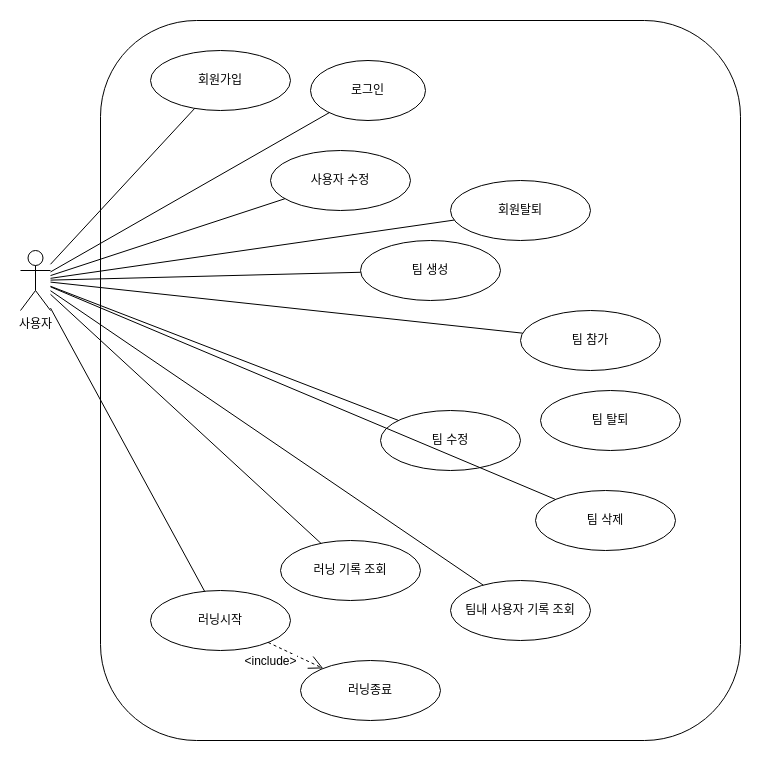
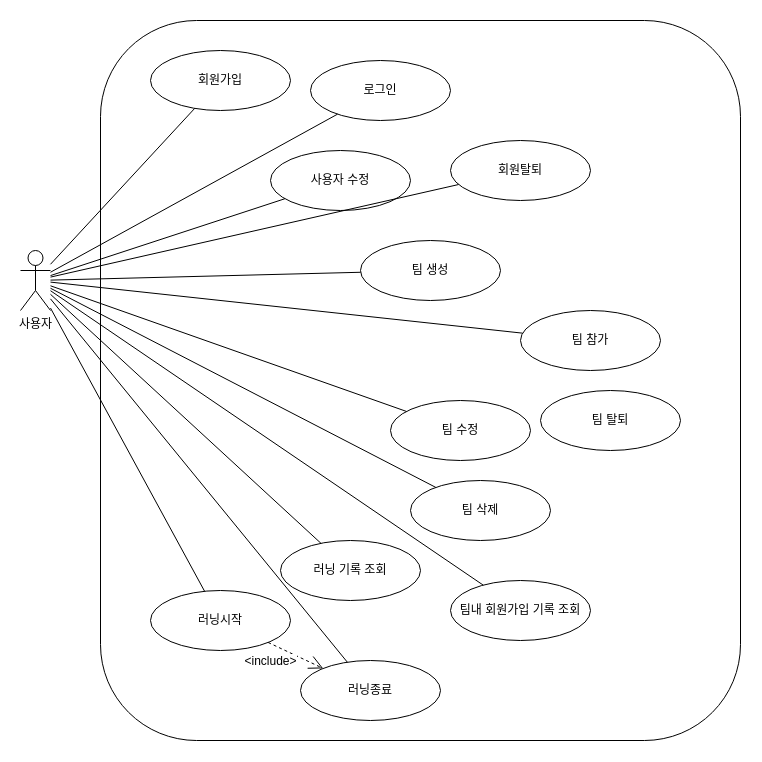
node "로그인": size 115x60 -> 140x60
node "회원탈퇴": moved (521, 211) -> (521, 171)
node "팀 수정": moved (451, 441) -> (461, 431)
edge "사용자" -- "러닝종료": added
node "팀 삭제": moved (606, 521) -> (481, 511)
node "팀내 사용자 기록 조회": label "팀내 사용자 기록 조회" -> "팀내 회원가입 기록 조회"
